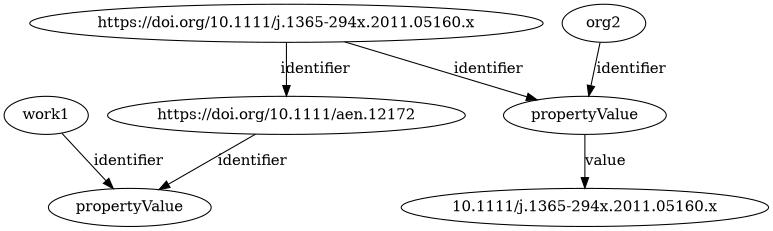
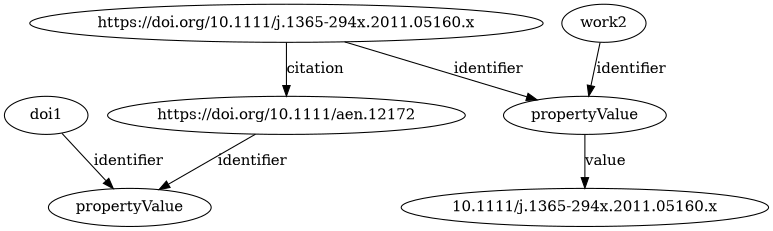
node "org2": label "org2" -> "work2"
edge "https://doi.org/10.1111/j.1365-294x.2011.05160.x" -> "https://doi.org/10.1111/aen.12172": label "identifier" -> "citation"
node "work1": label "work1" -> "doi1"
